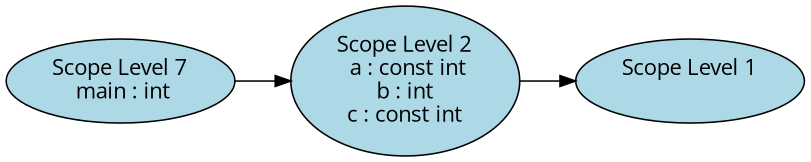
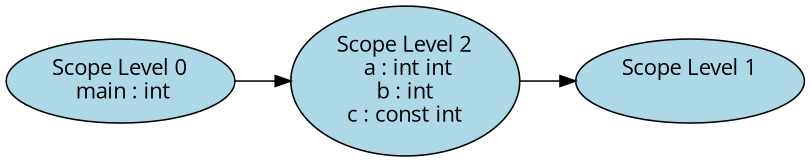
node "Scope Level 7 main : int": label "Scope Level 7 main : int" -> "Scope Level 0 main : int"
node "Scope Level 2 a : const int b : int c : const int": label "Scope Level 2 a : const int b : int c : const int" -> "Scope Level 2 a : int int b : int c : const int"
